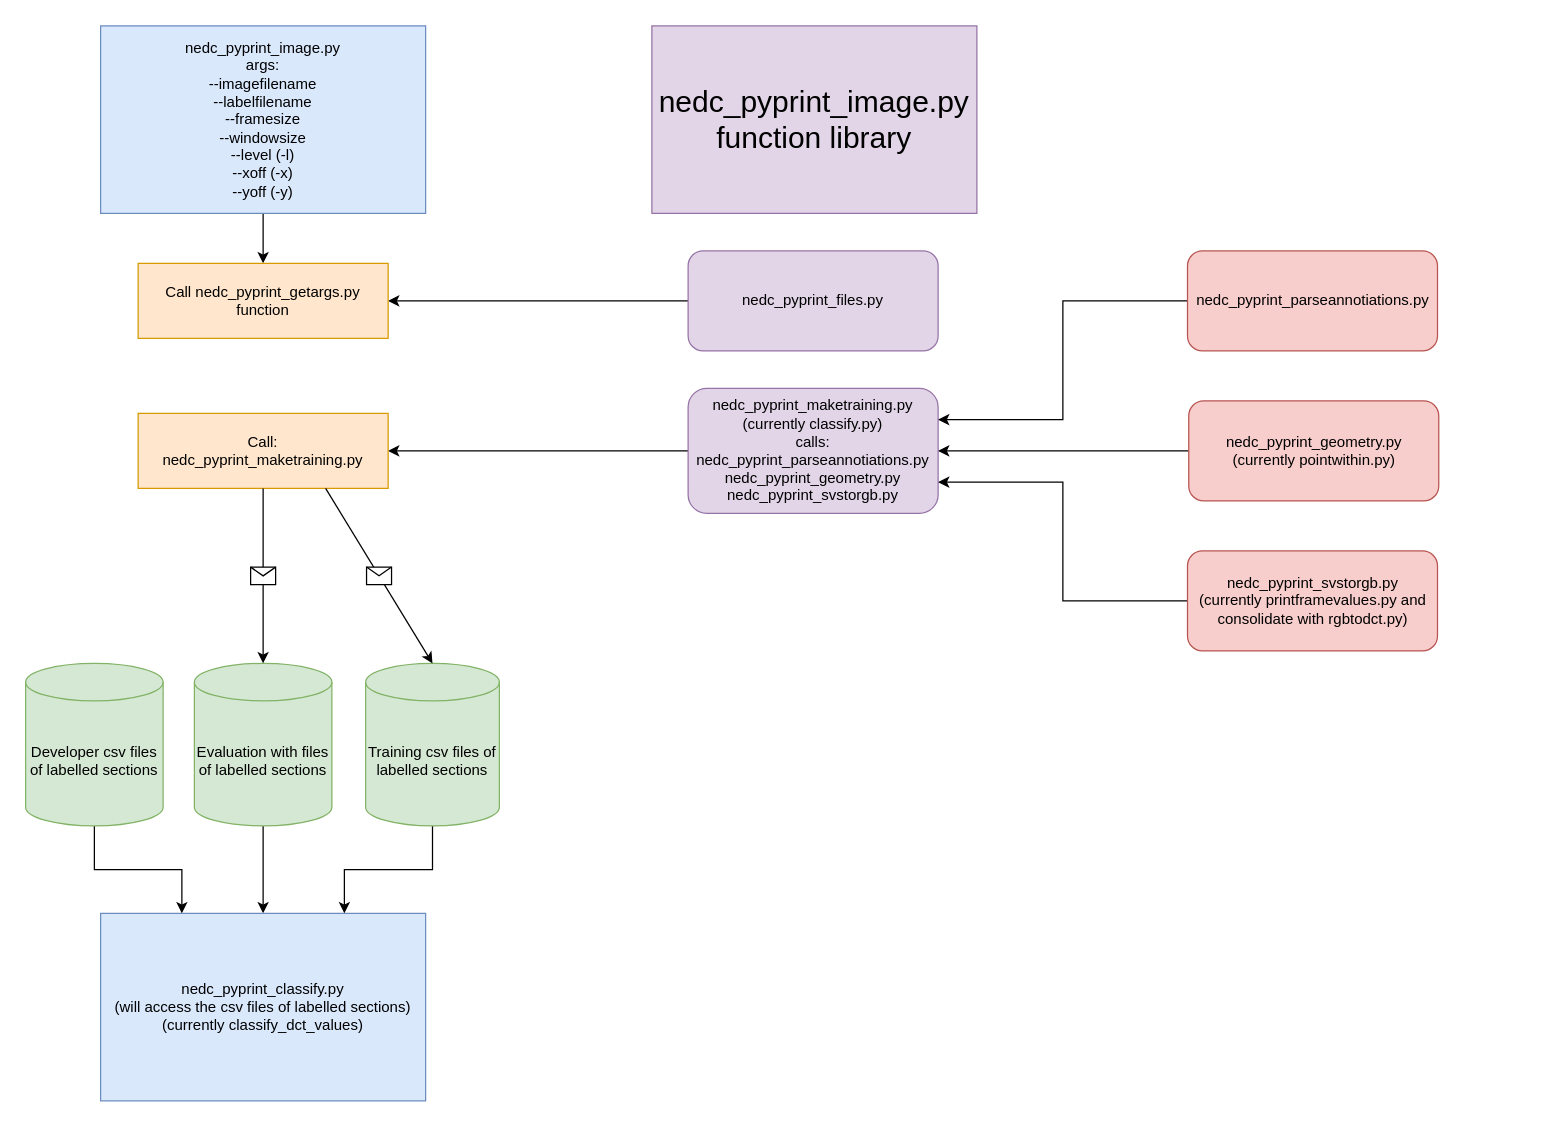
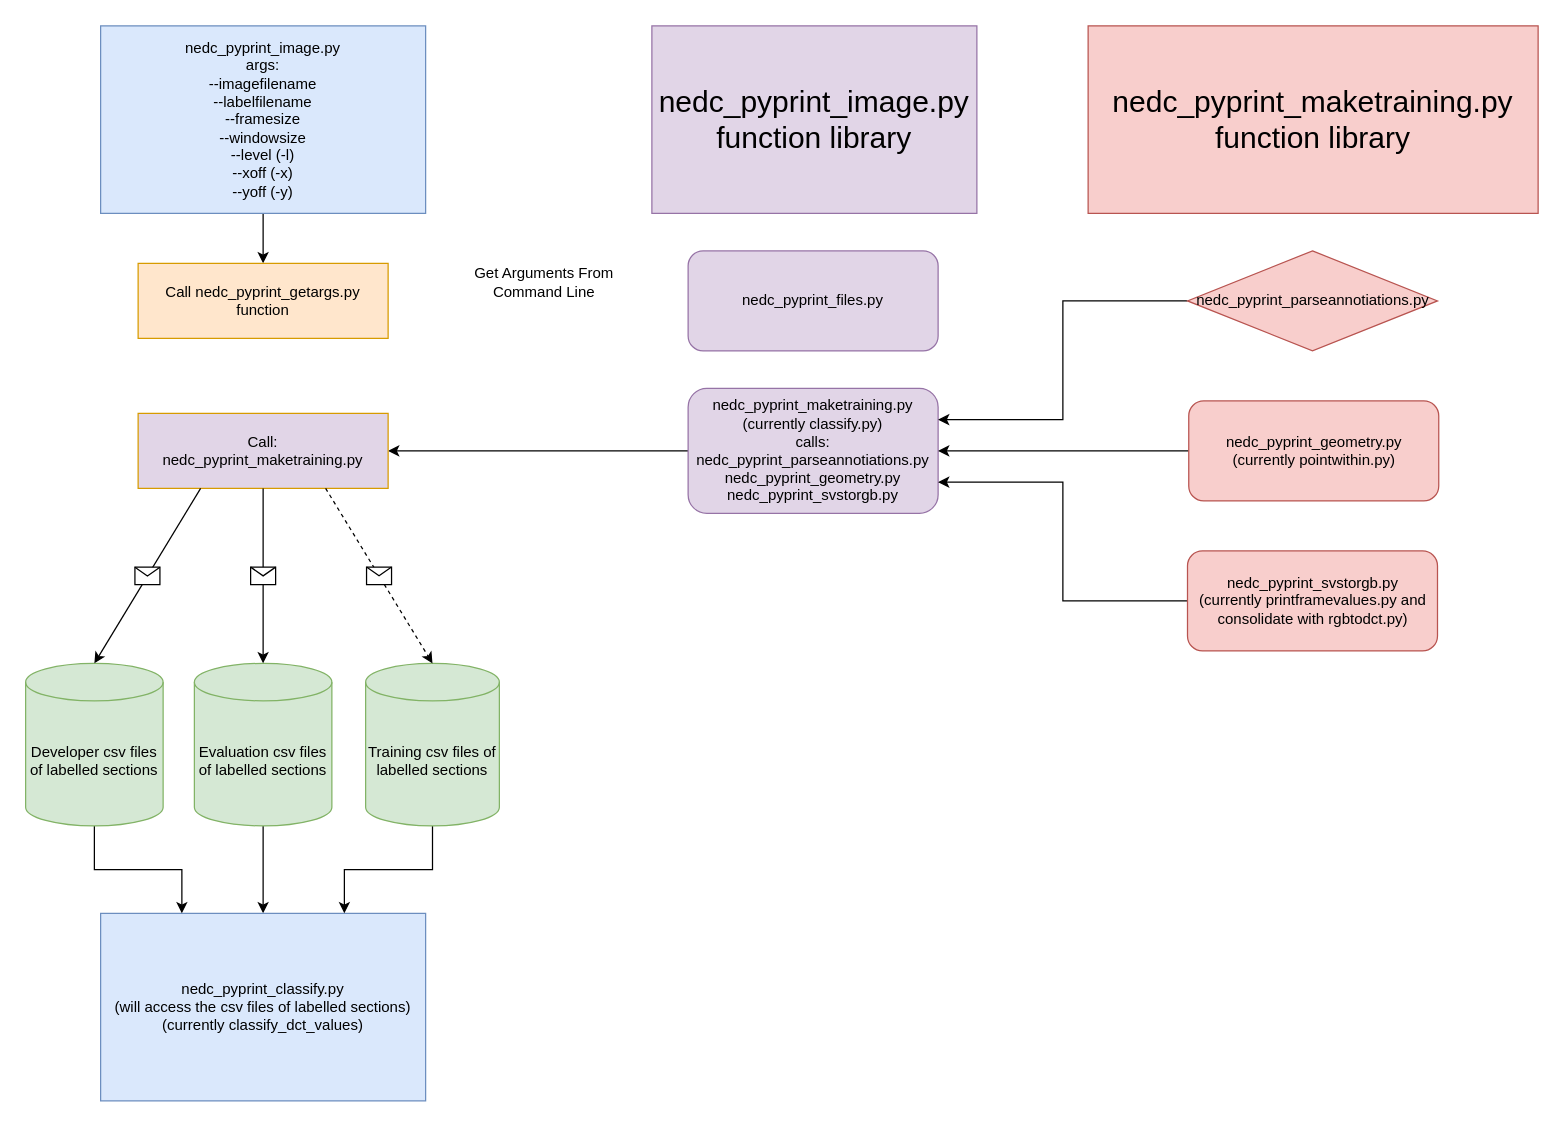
node "nedc_pyprint_maketraining.py function library": added
node "Get Arguments From Command Line": added
edge "nedc_pyprint_files.py" -> "Call nedc_pyprint_getargs.py function": removed
node "nedc_pyprint_parseannotiations.py": shape rounded rectangle -> diamond
node "Call: nedc_pyprint_maketraining.py": fillcolor #ffe6cc -> #e1d5e7
edge "Call: nedc_pyprint_maketraining.py" -> "Training csv files of labelled sections": style solid -> dashed
edge "Call: nedc_pyprint_maketraining.py" -> "Developer csv files of labelled sections": added
node "Evaluation with files of labelled sections": label "Evaluation with files of labelled sections" -> "Evaluation csv files of labelled sections"
